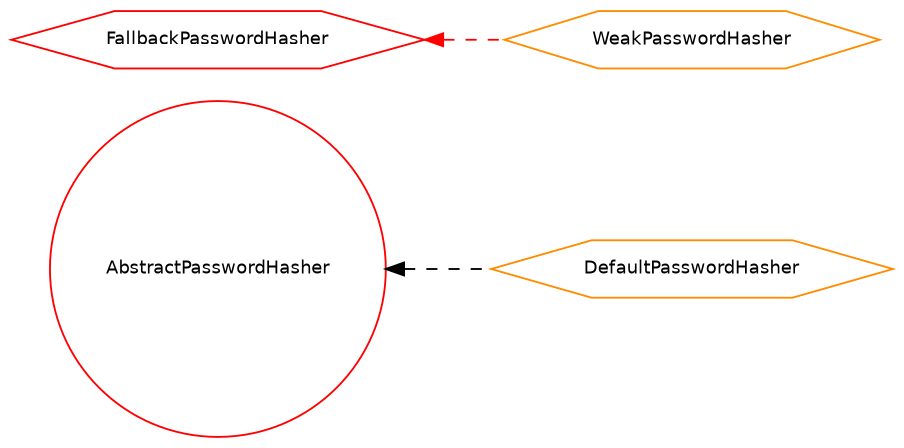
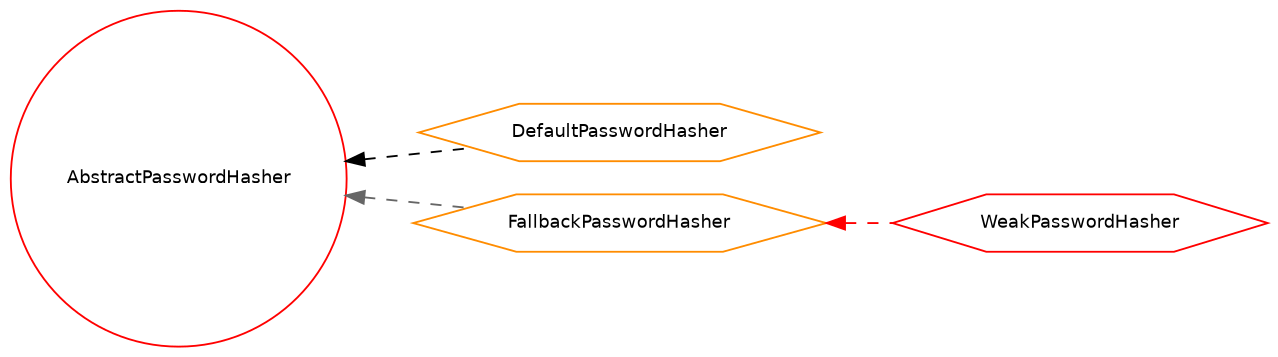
node "FallbackPasswordHasher": color red -> darkorange
node "WeakPasswordHasher": color darkorange -> red
edge "FallbackPasswordHasher" -> "AbstractPasswordHasher": added
